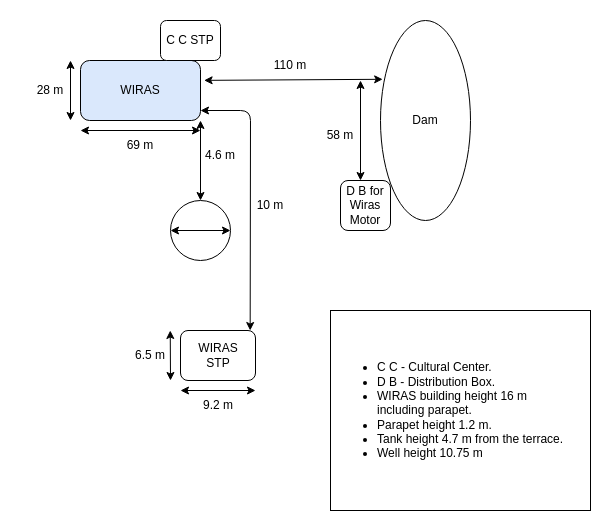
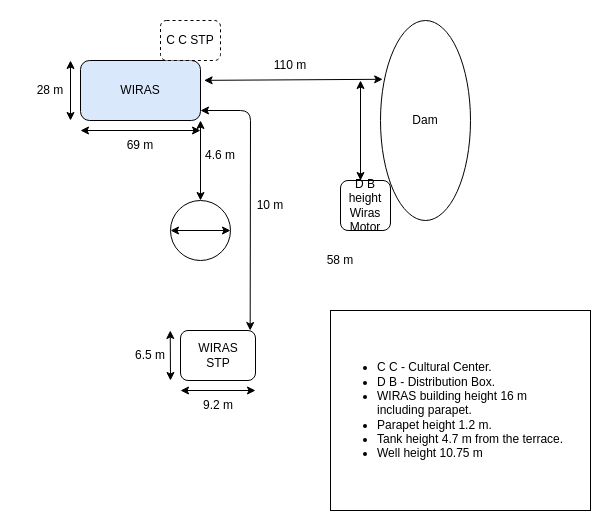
node "C C STP": style solid -> dashed
node "58 m": moved (341, 136) -> (341, 261)
node "D B for Wiras Motor": label "D B for Wiras Motor" -> "D B height Wiras Motor"
